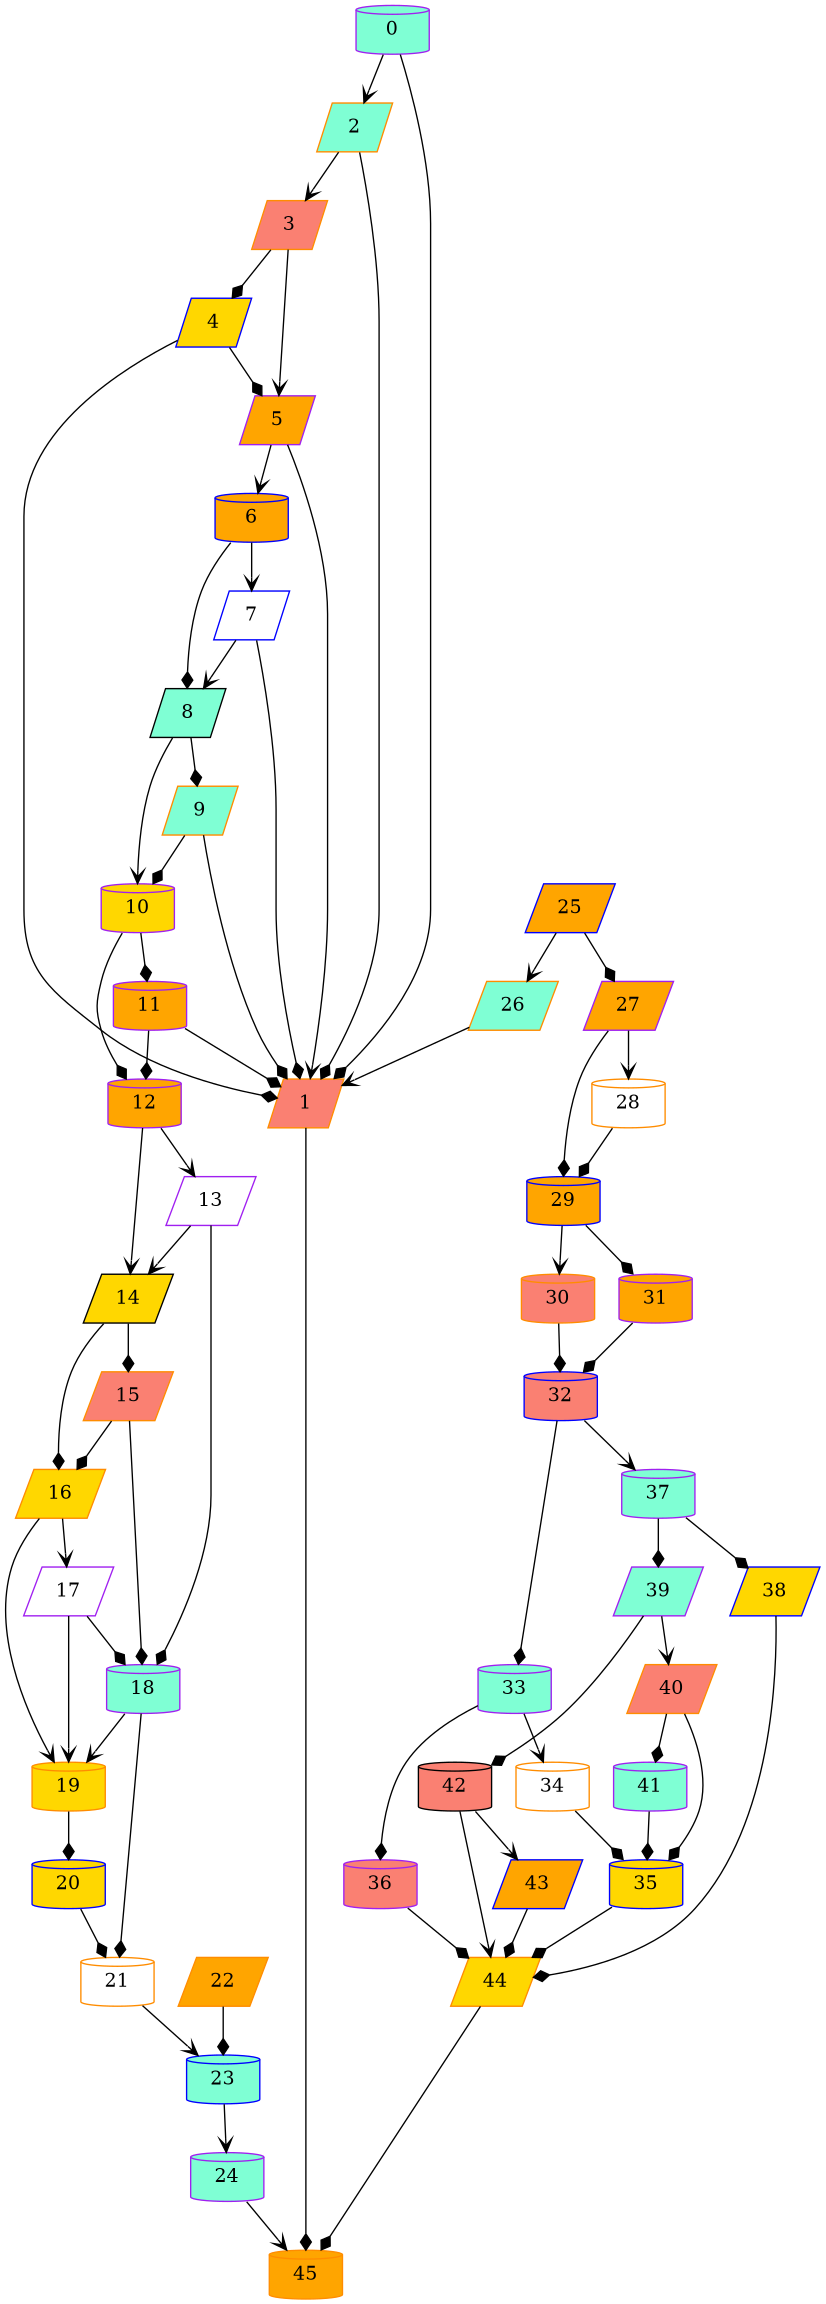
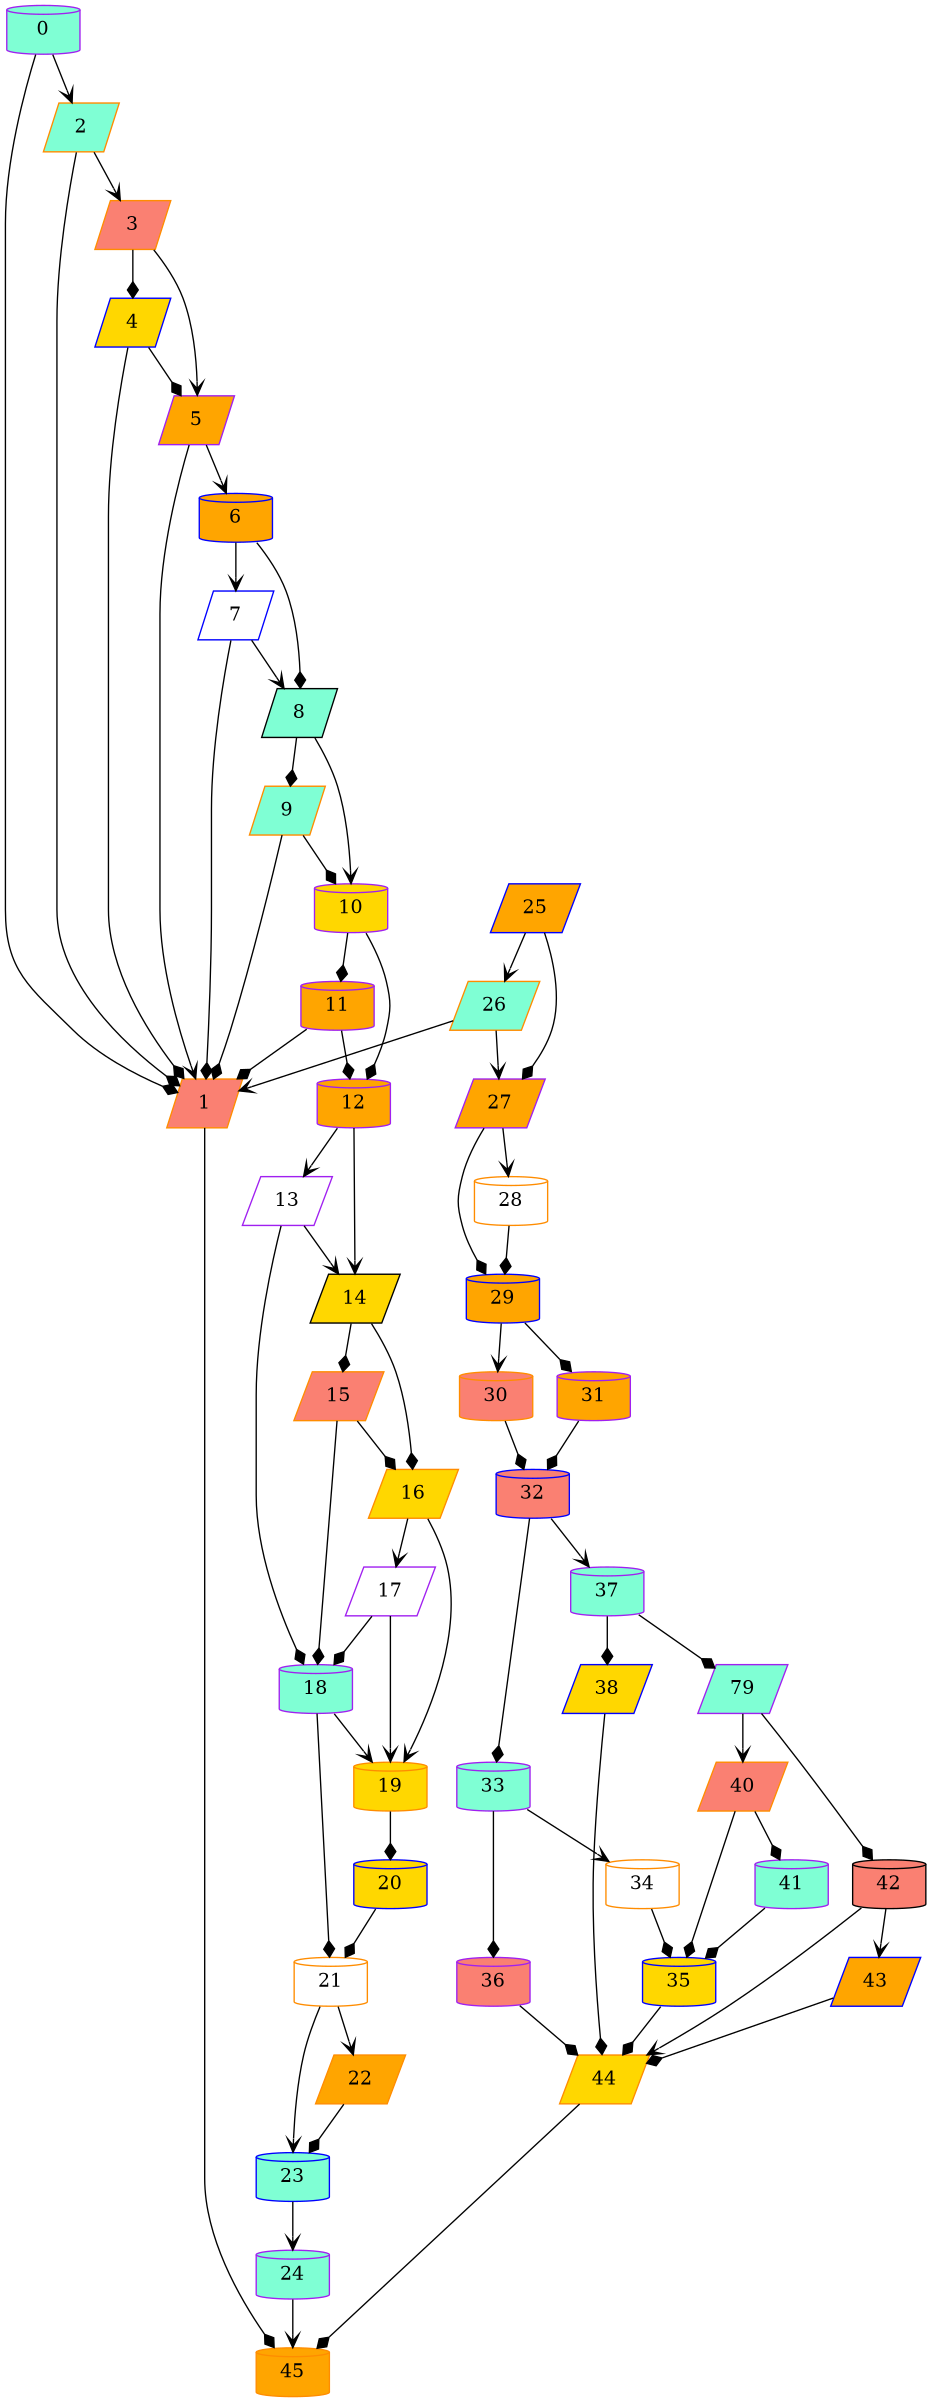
edge "26" -> "27": added
node "39": label "39" -> "79"
edge "21" -> "22": added
